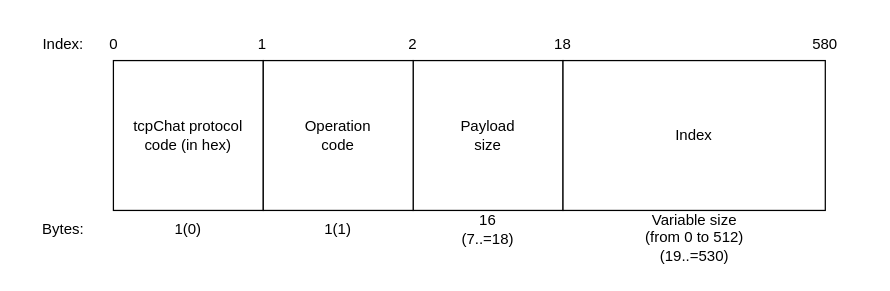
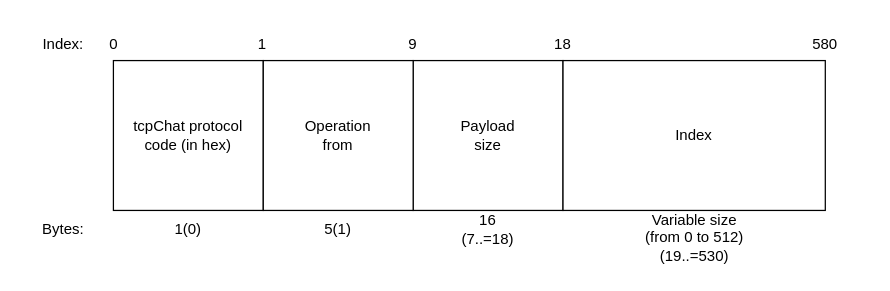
node "2": label "2" -> "9"
node "Operation code": label "Operation code" -> "Operation from"
node "1(1)": label "1(1)" -> "5(1)"
